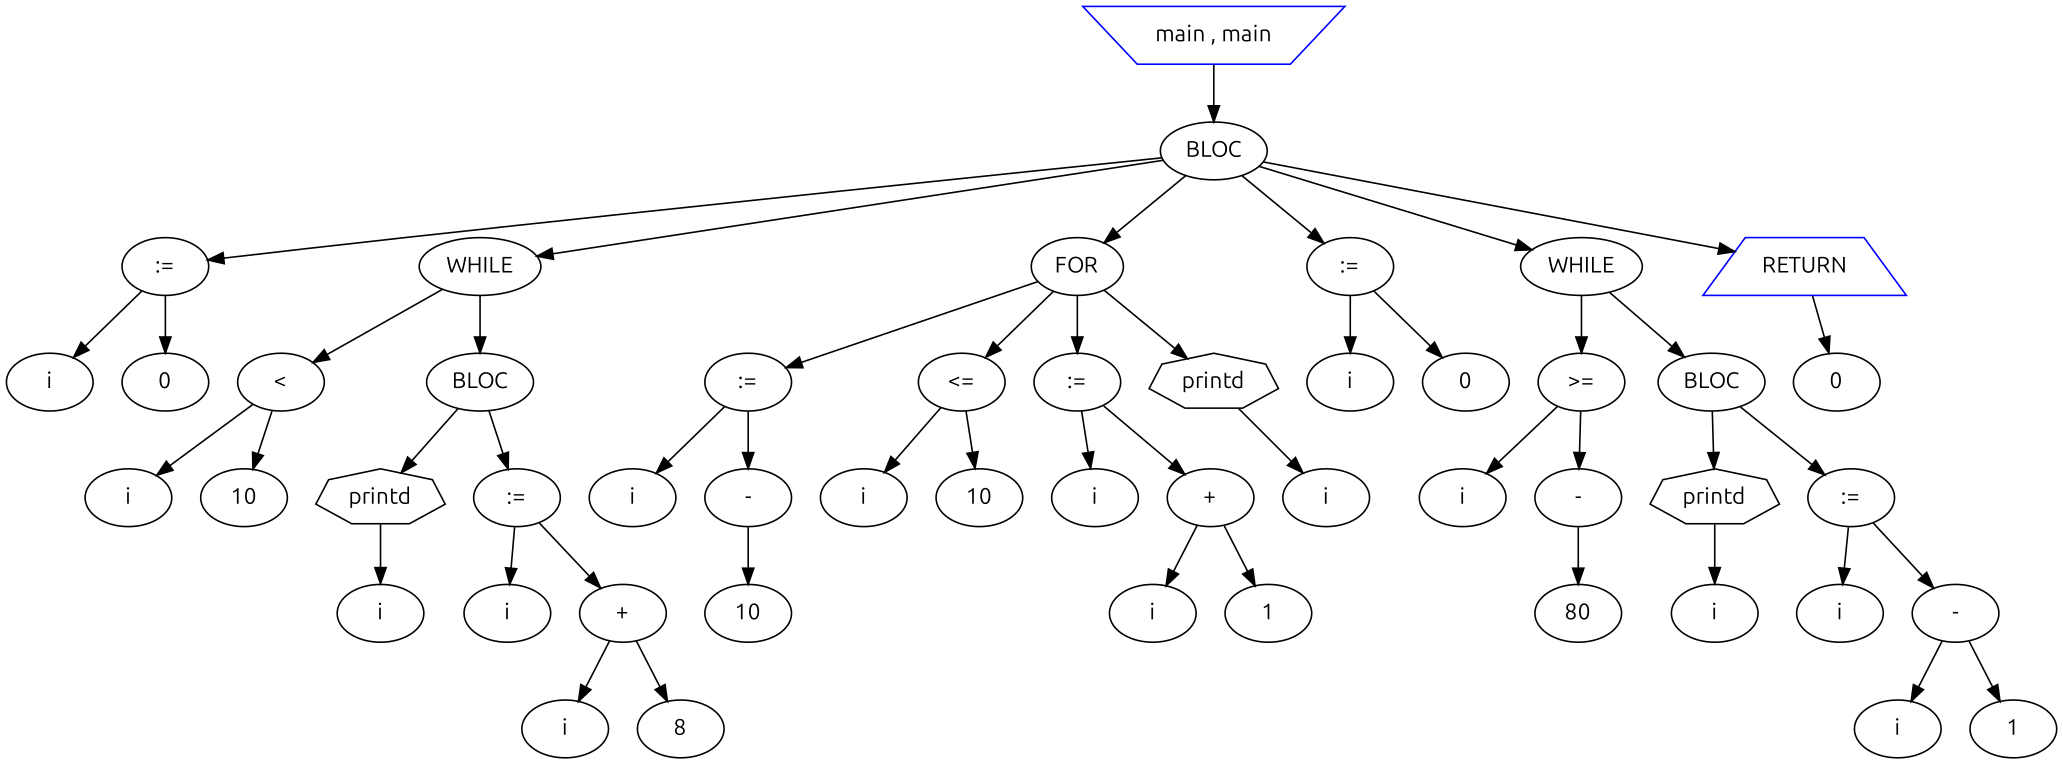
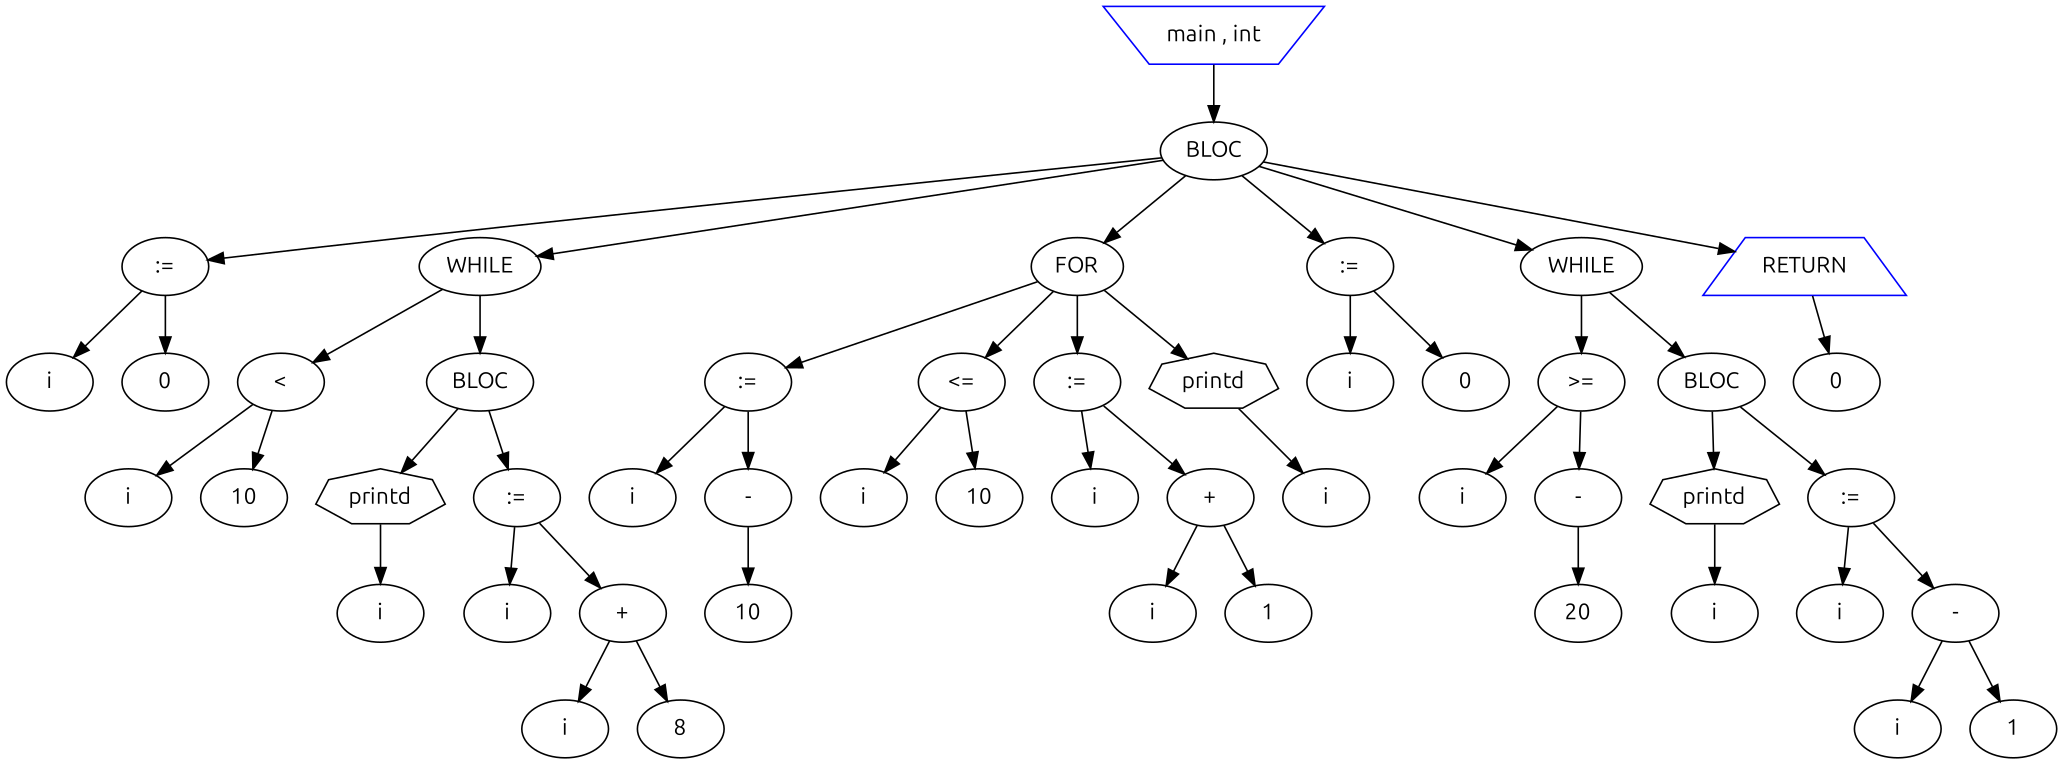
node "main , main": label "main , main" -> "main , int"
node "80": label "80" -> "20"
